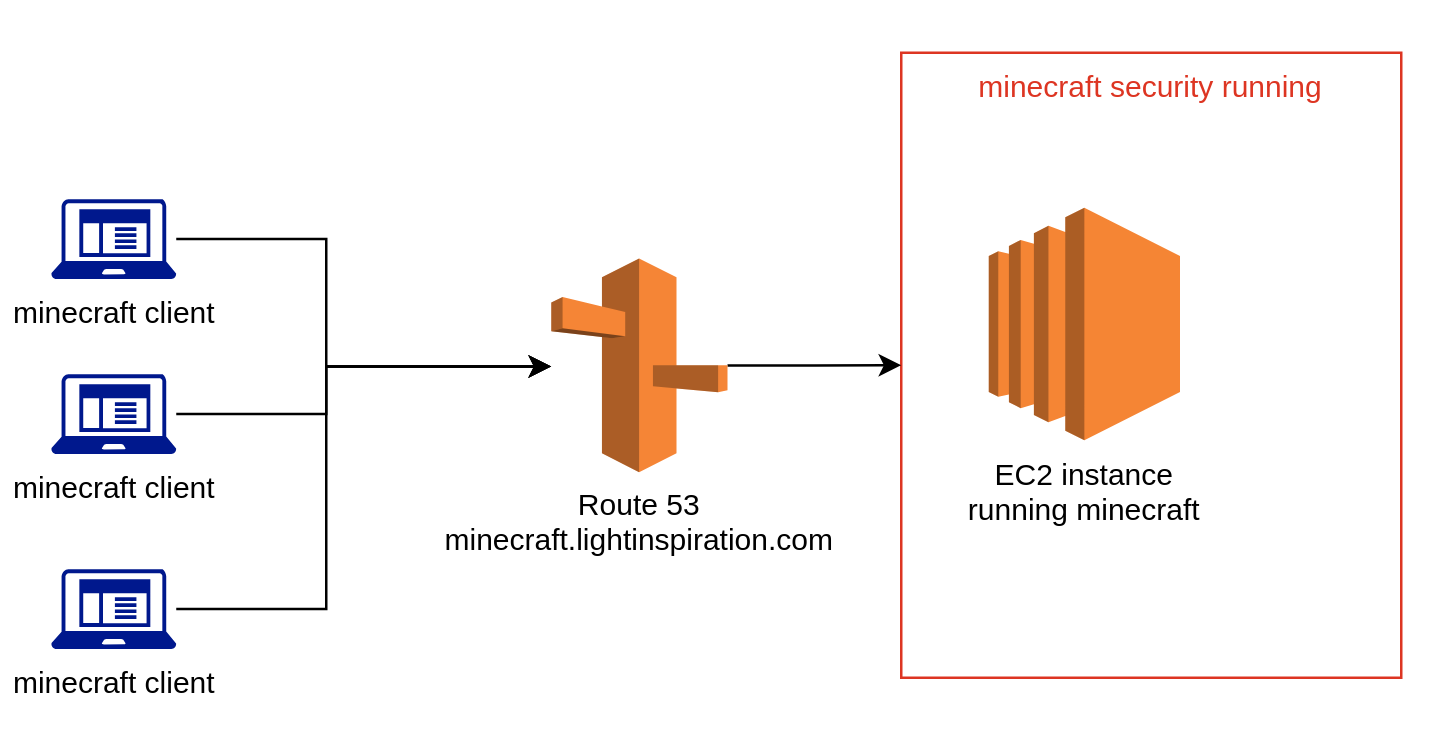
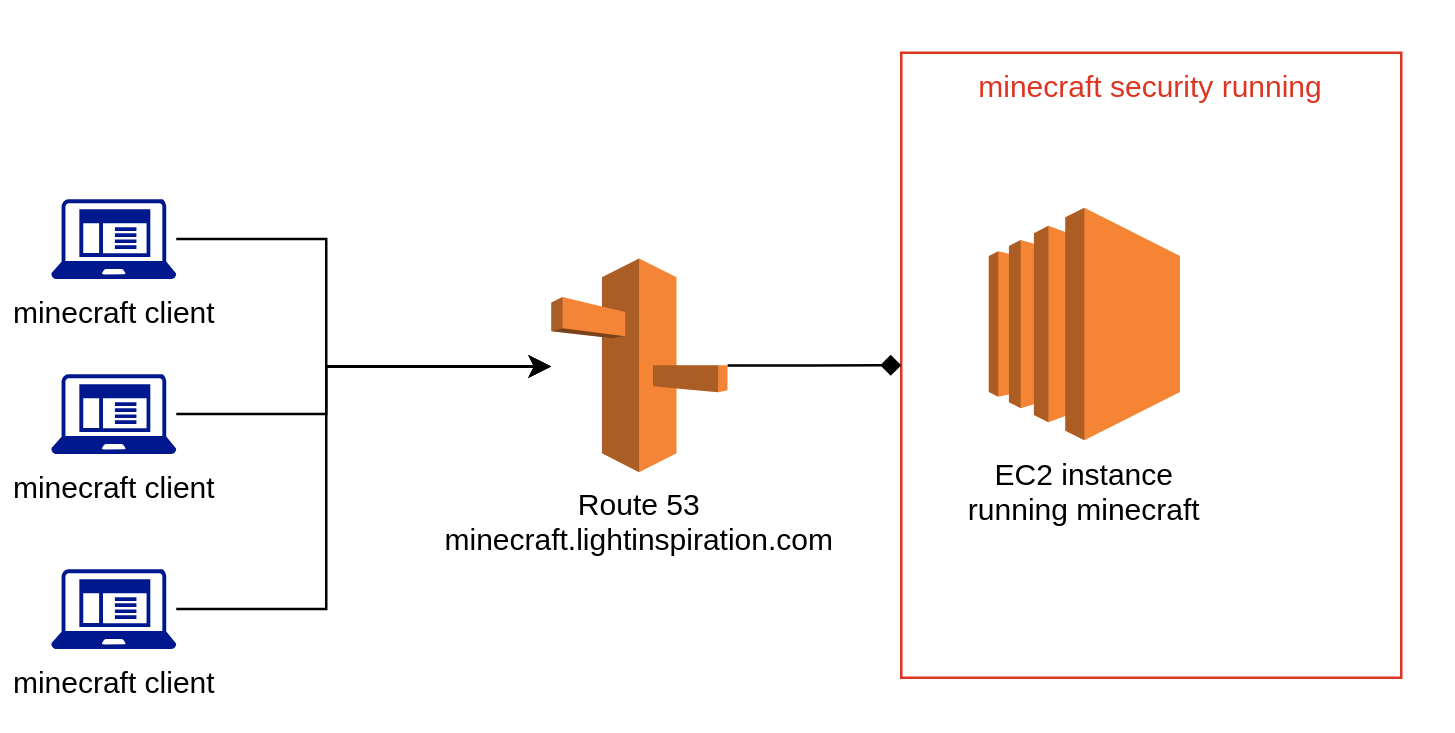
edge "Route 53 minecraft.lightinspiration.com" -> "minecraft security running": arrowhead classic -> diamond
